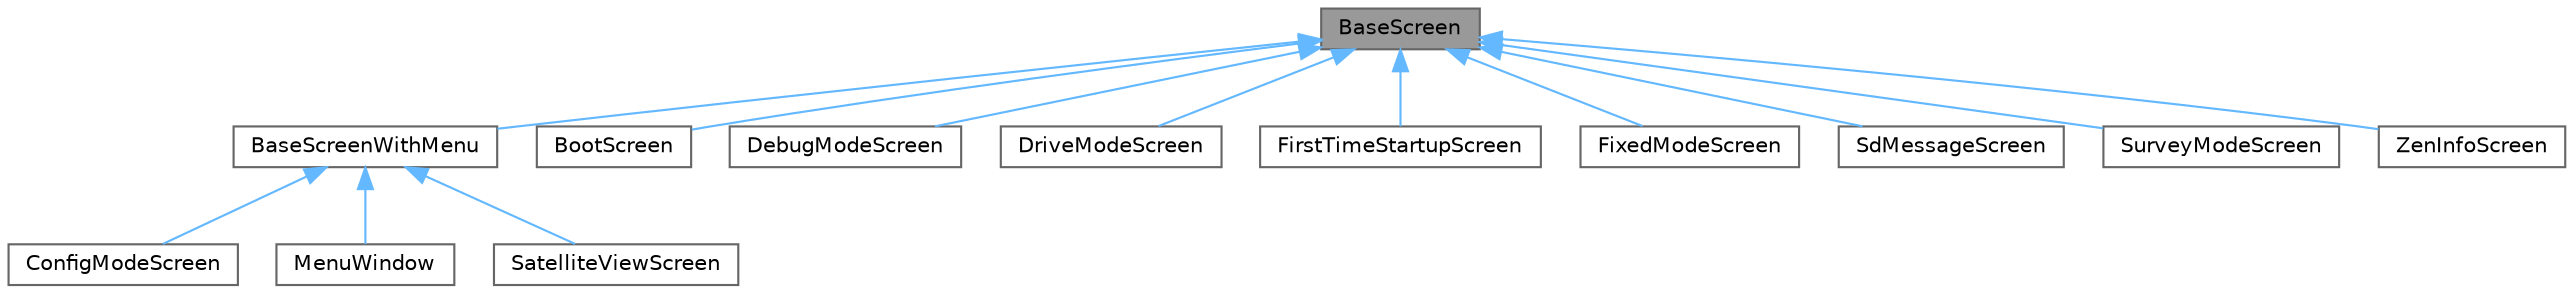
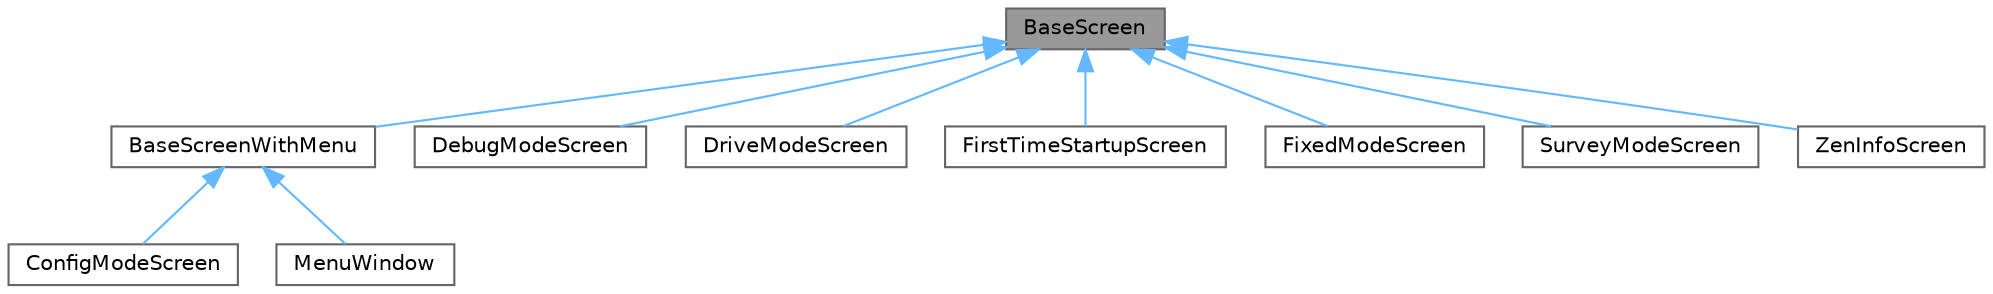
node "BootScreen": removed
node "SdMessageScreen": removed
node "SatelliteViewScreen": removed
